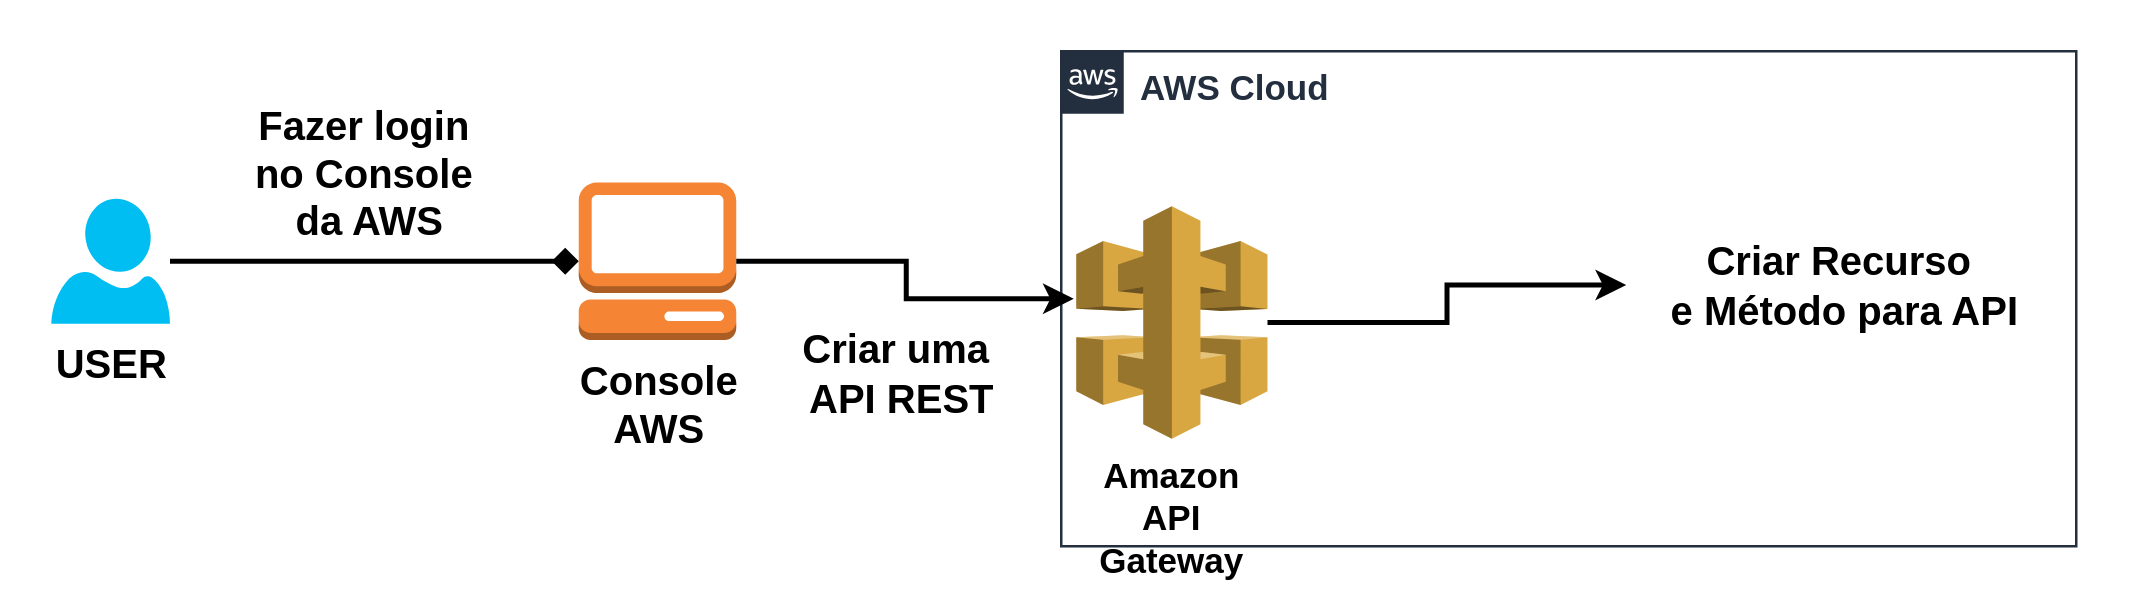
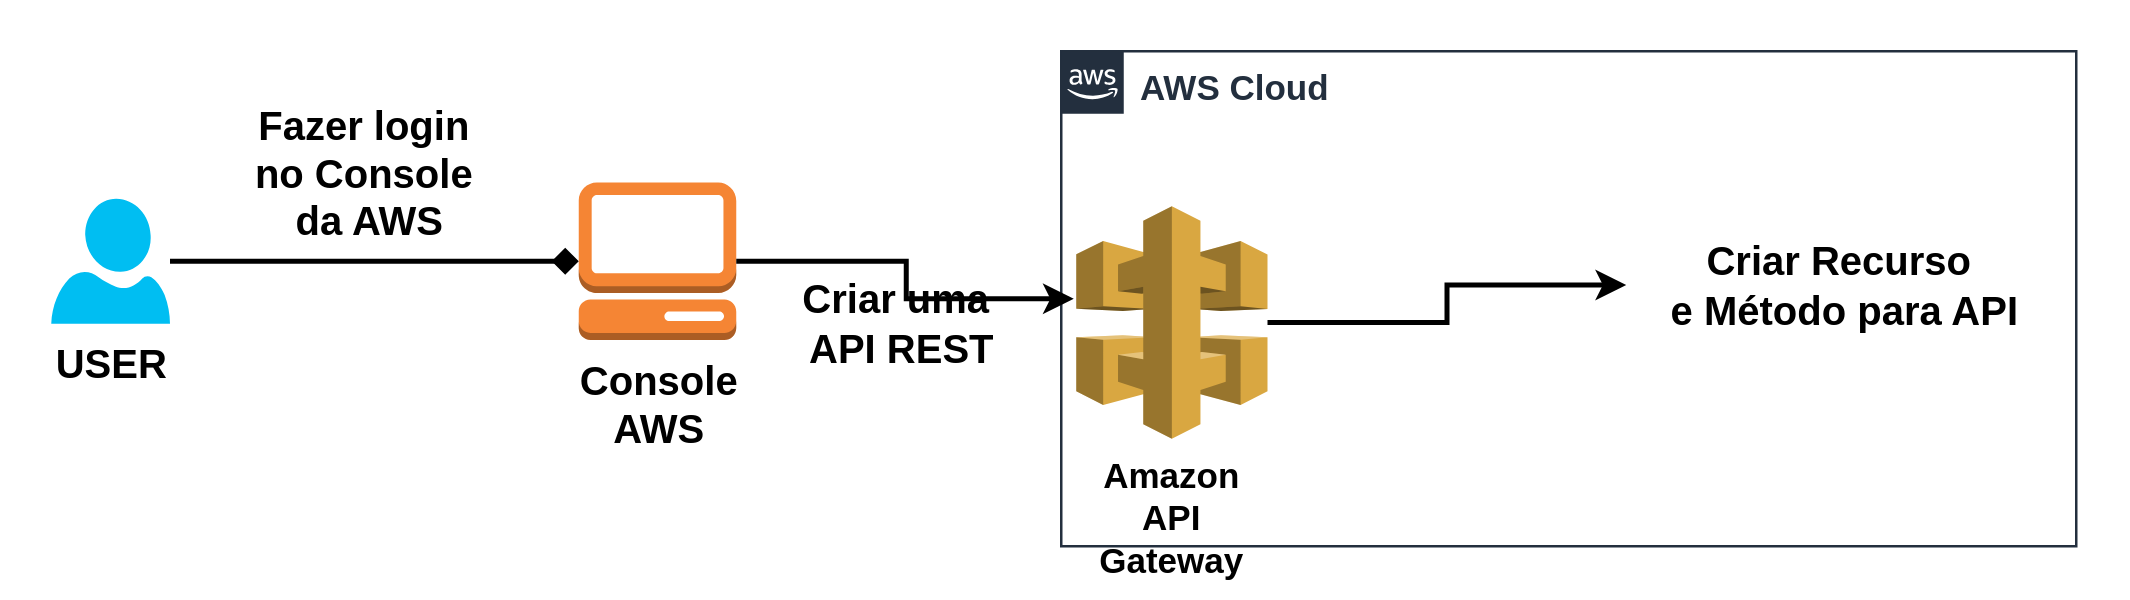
node "Criar uma API REST": moved (901, 374) -> (901, 324)
